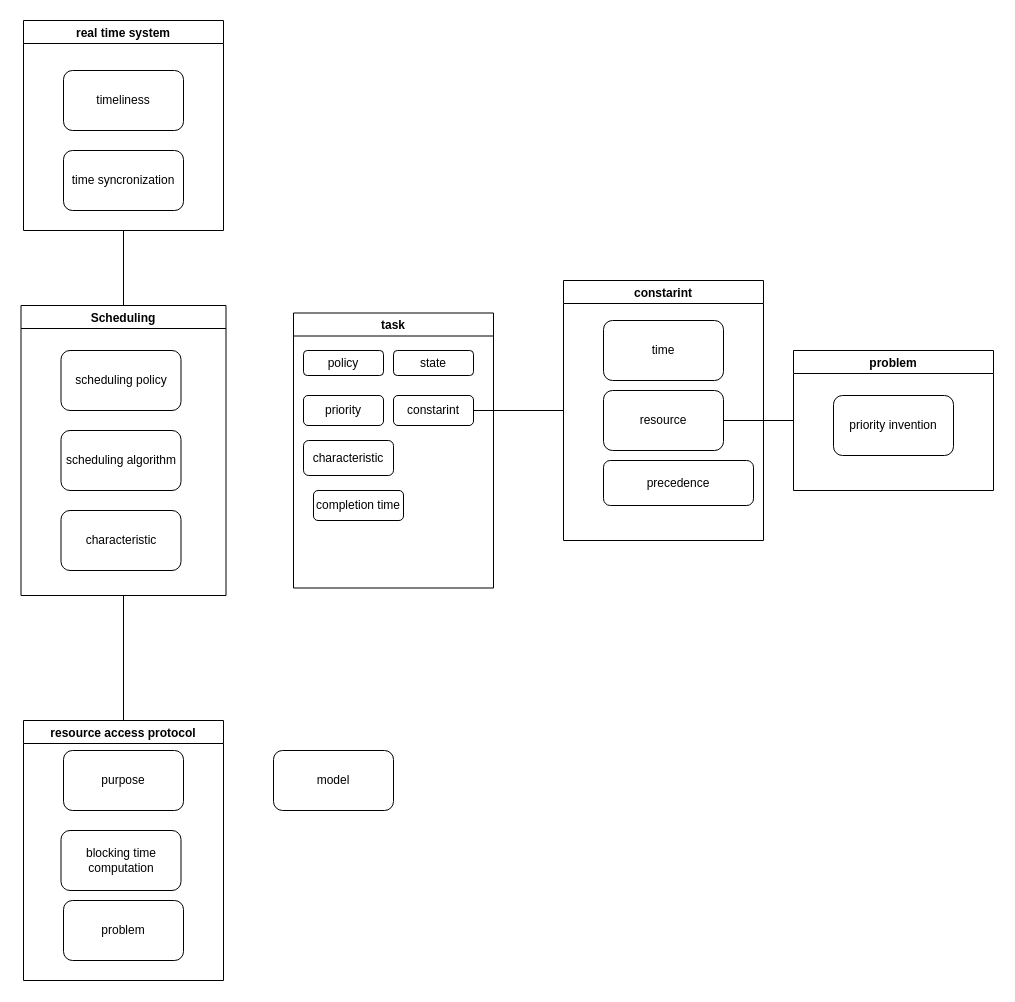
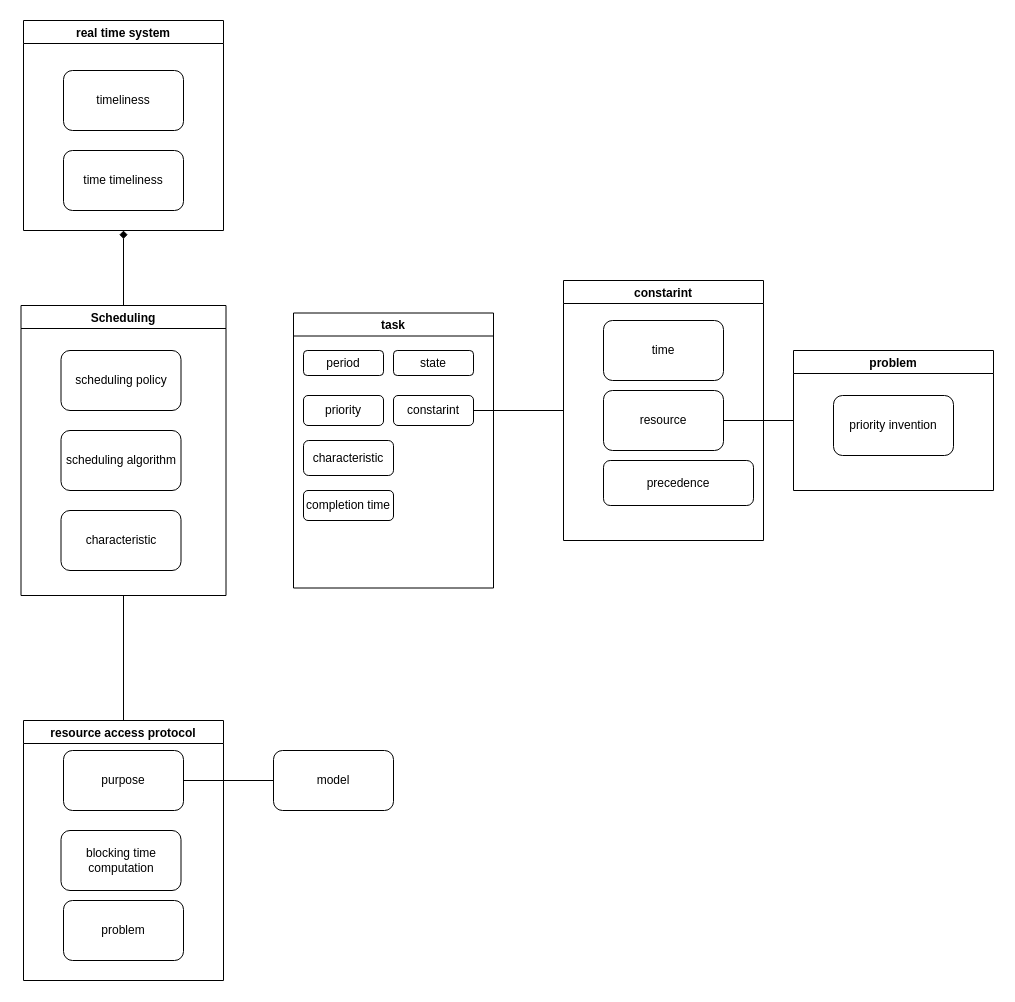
node "time syncronization": label "time syncronization" -> "time timeliness"
edge "real time system" -- "Scheduling": arrowhead none -> diamond
node "policy": label "policy" -> "period"
node "completion time": moved (359, 506) -> (349, 506)
edge "purpose" -- "model": added
